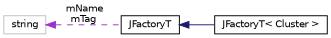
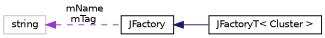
node "JFactoryT": label "JFactoryT" -> "JFactory"
